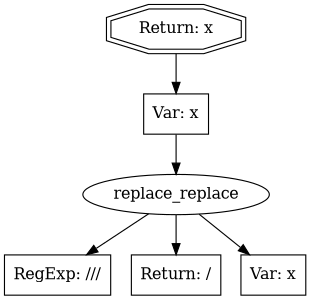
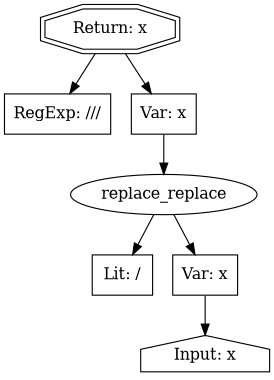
edge "replace_replace" -> "RegExp: ///": now "Return: x" -> "RegExp: ///"
node "Return: /": label "Return: /" -> "Lit: /"
node "Input: x": added
